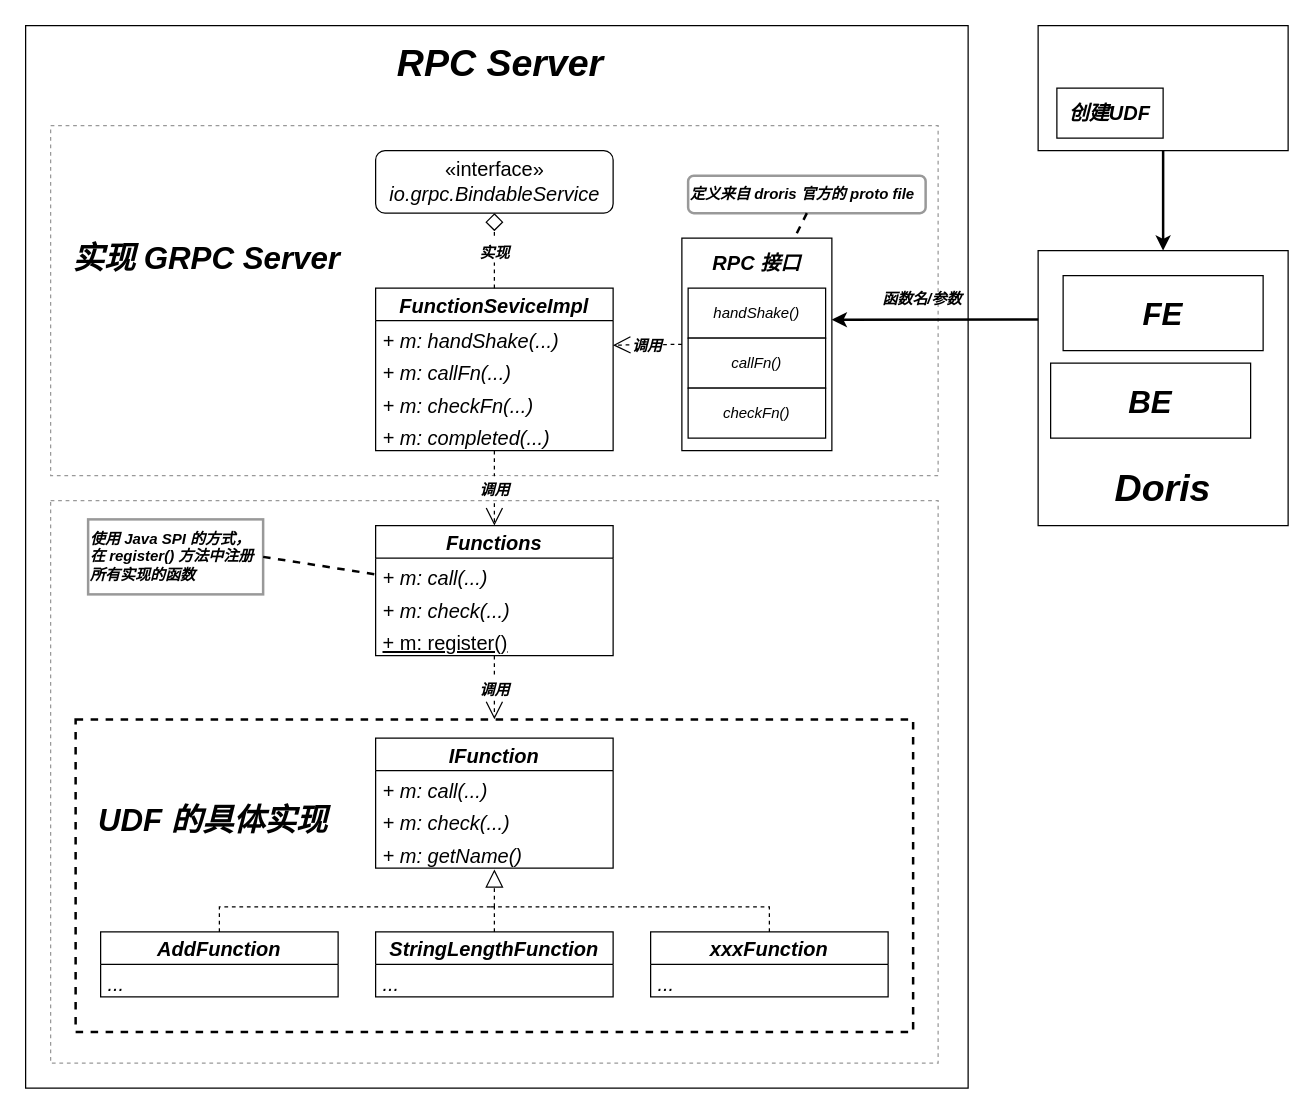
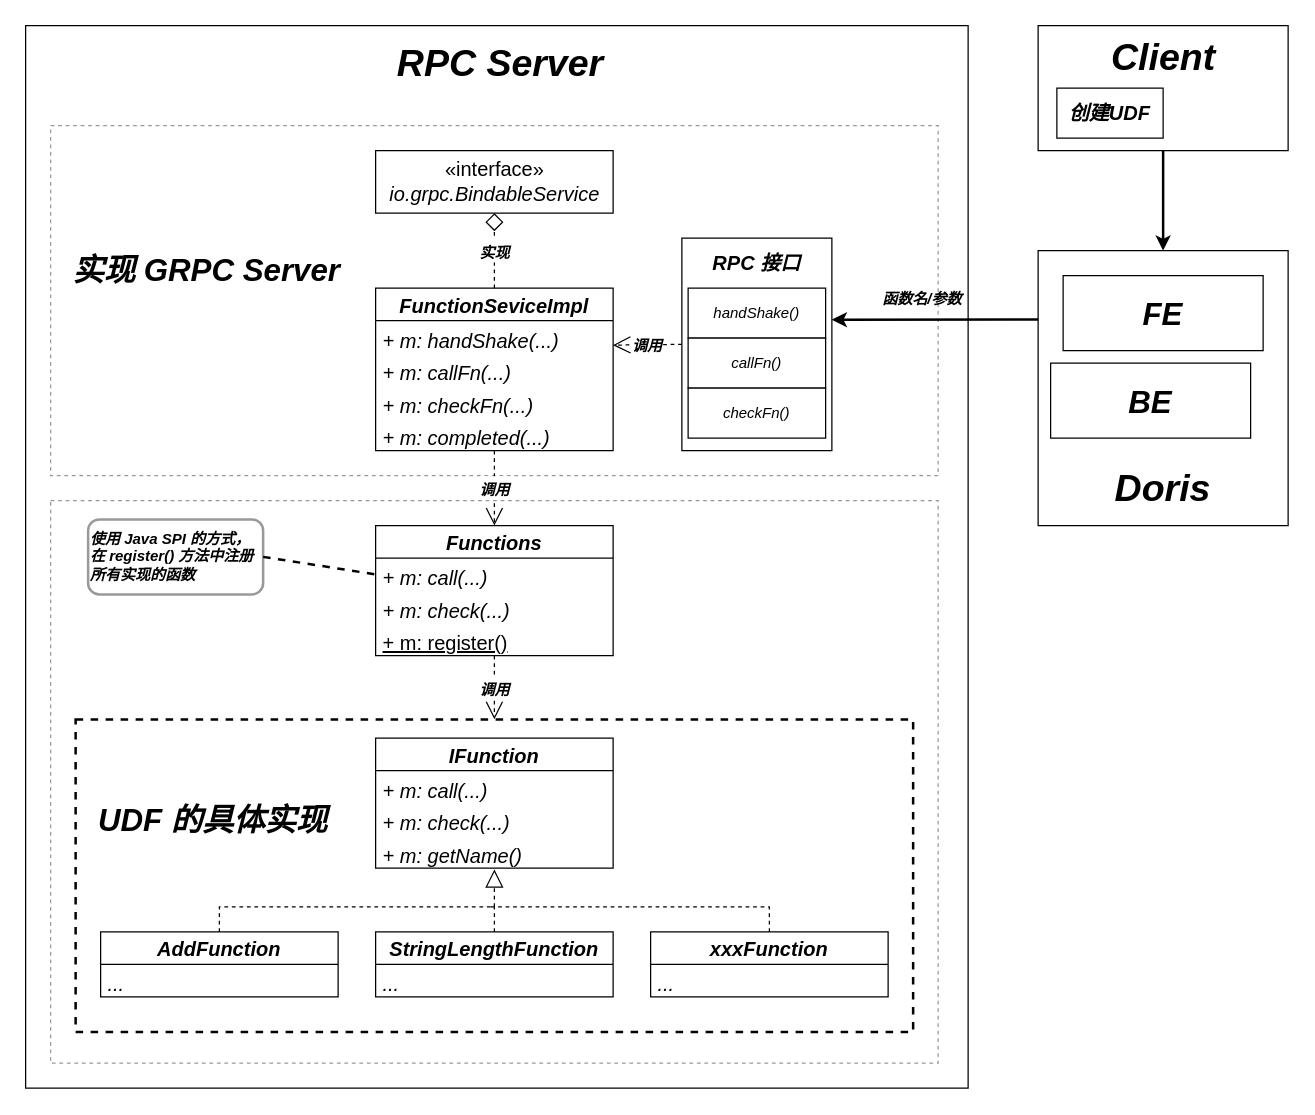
node "Client": added
node "«interface» io.grpc.BindableService": shape rounded rectangle -> rectangle
node "定义来自 droris 官方的 proto file": removed
edge "定义来自 droris 官方的 proto file" -- "RPC 接口": removed
node "实现 GRPC Server": moved (207, 257) -> (207, 269)
node "使用 Java SPI 的方式，在 register() 方法中注册所有实现的函数": shape rectangle -> rounded rectangle
